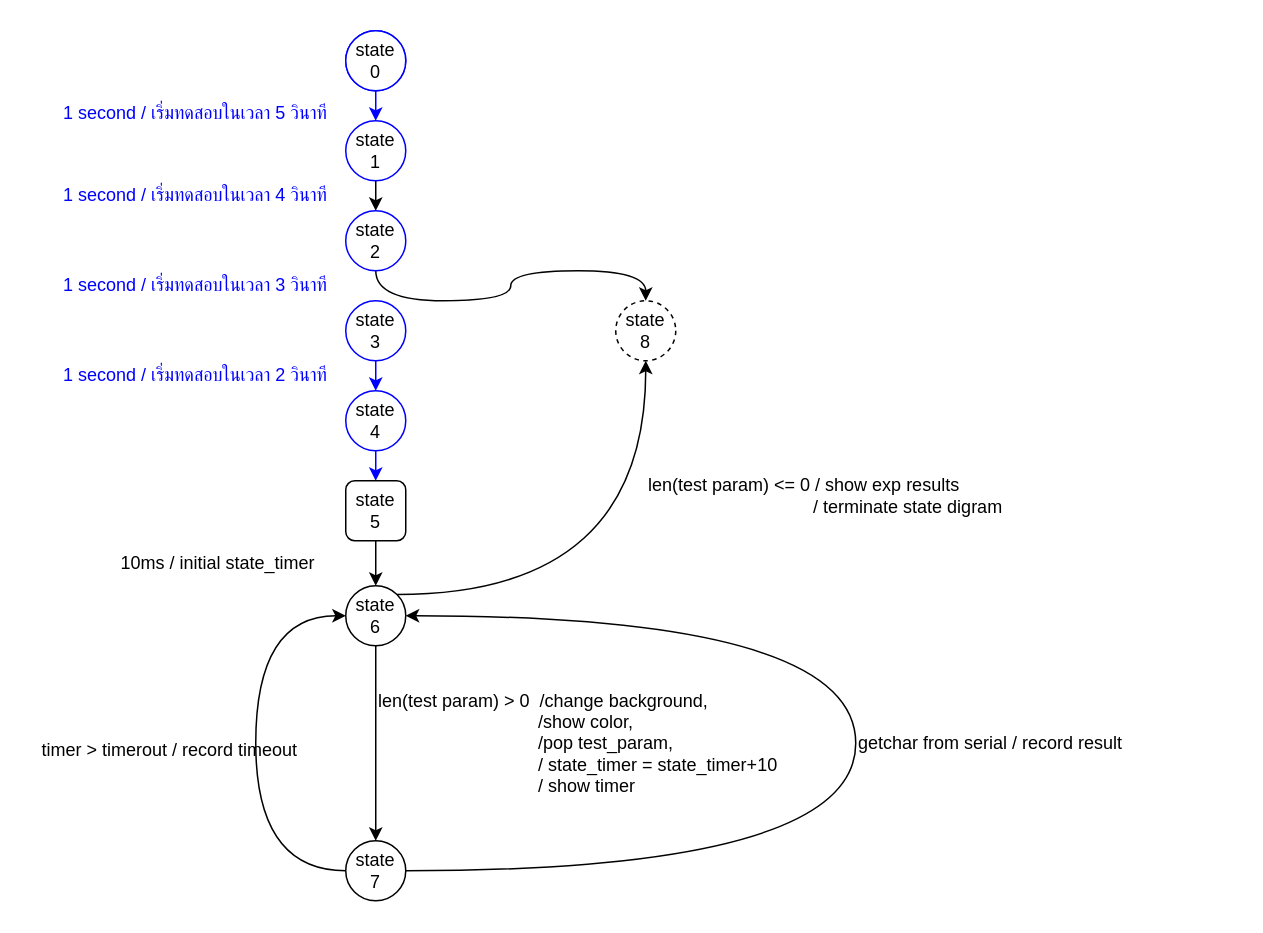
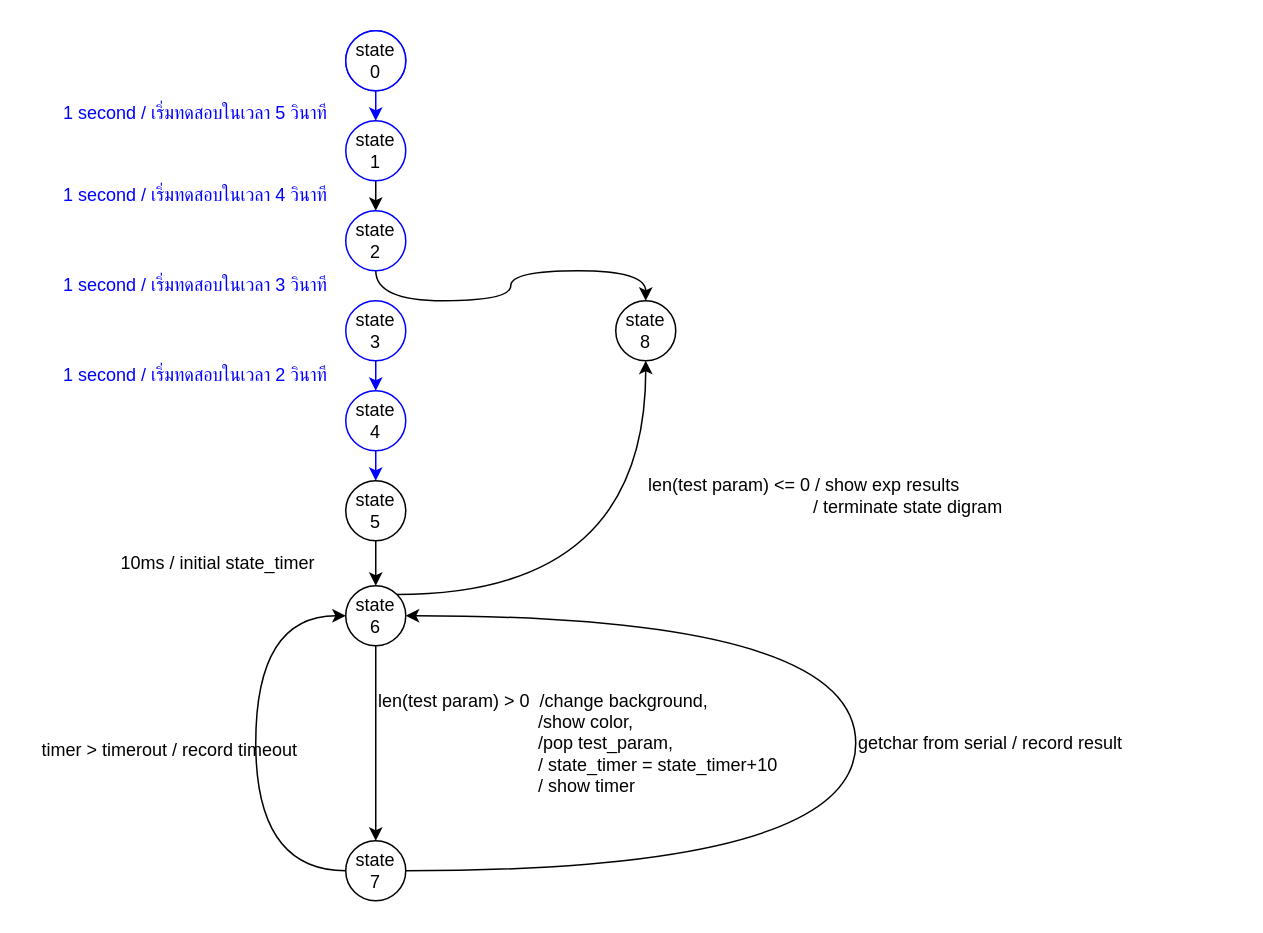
node "state 8": style dashed -> solid
node "state 5": shape rounded rectangle -> ellipse
